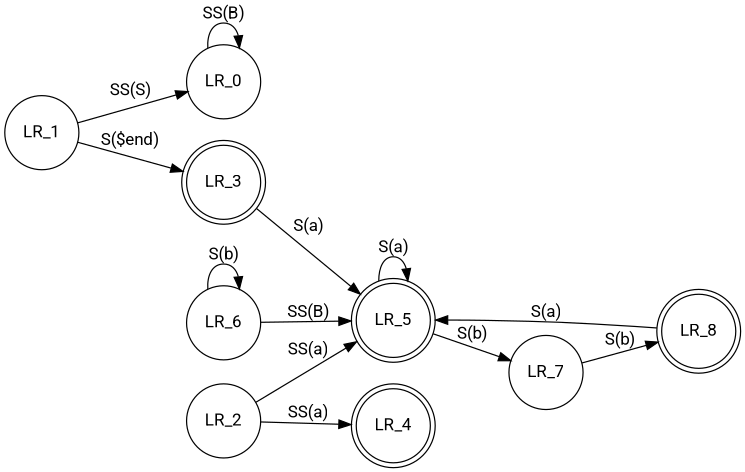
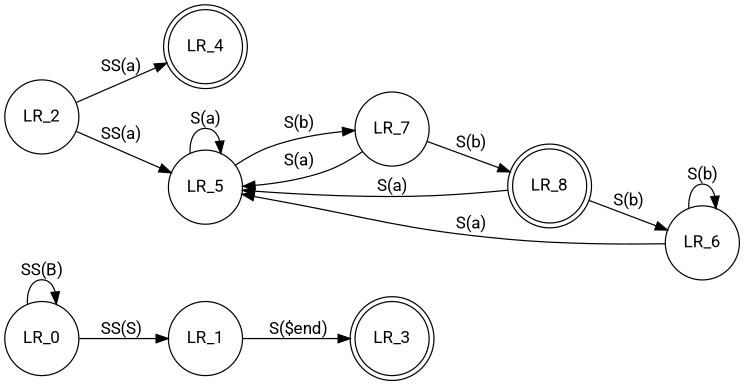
edge "LR_1" -> "LR_0": reversed
edge "LR_8" -> "LR_6": added, label "S(b)"
edge "LR_3" -> "LR_5": now "LR_7" -> "LR_5"
edge "LR_6" -> "LR_5": label "SS(B)" -> "S(a)"
node "LR_5": shape doublecircle -> circle
